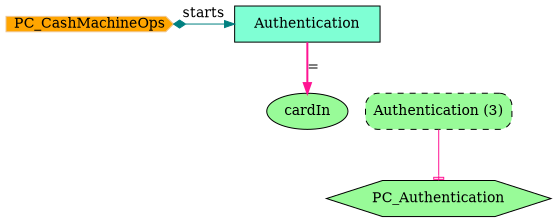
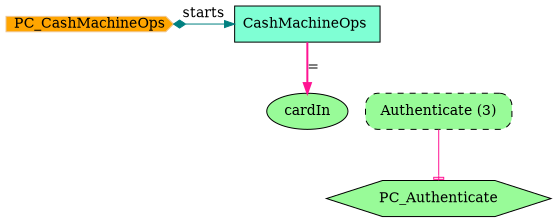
node "Authentication": label "Authentication" -> "CashMachineOps"
node "Authentication (3)": label "Authentication (3)" -> "Authenticate (3)"
node "PC_Authentication": label "PC_Authentication" -> "PC_Authenticate"
